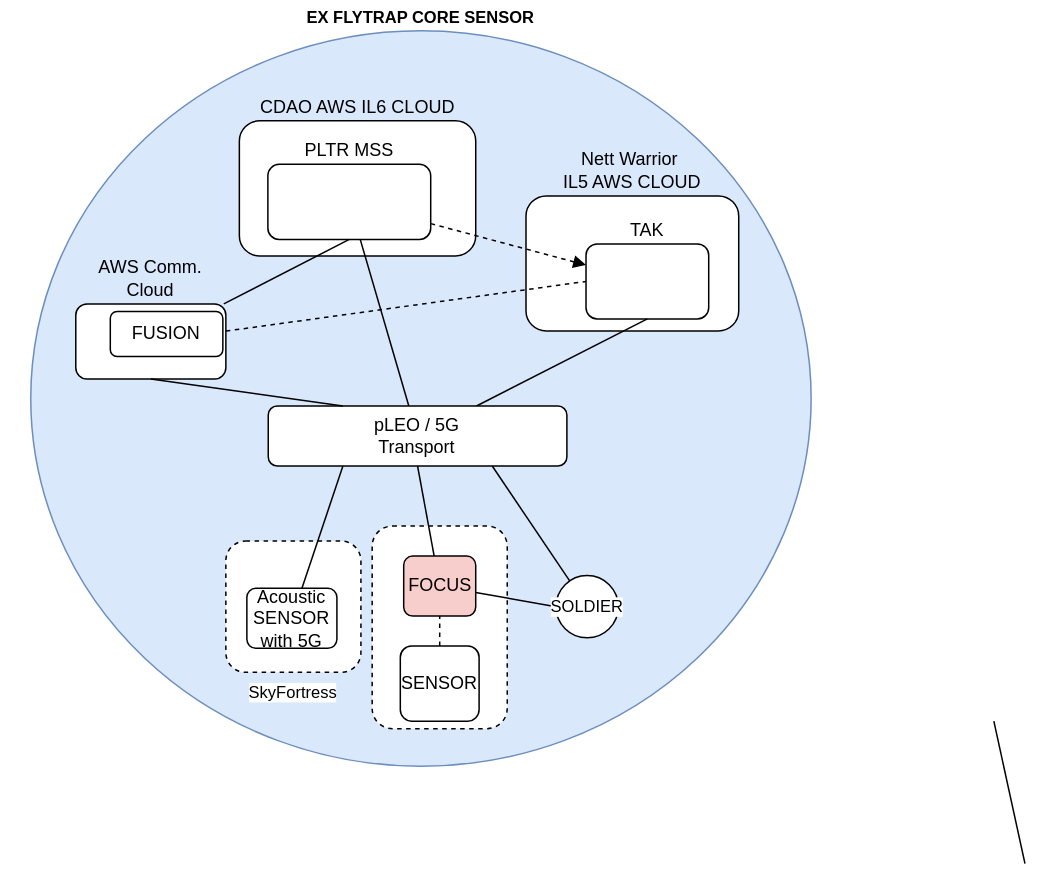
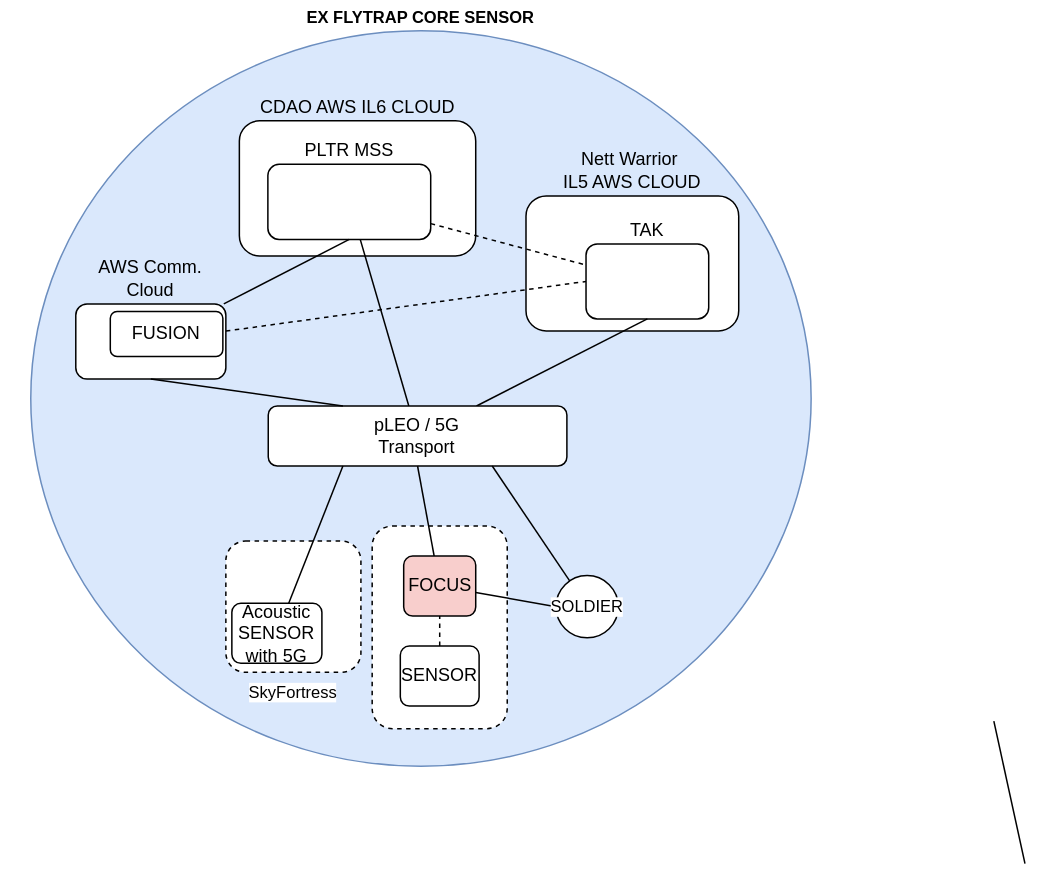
edge "PLTR MSS" -> "TAK": arrowhead block -> none
node "Acoustic SENSOR with 5G": moved (292, 618) -> (277, 633)
node "SENSOR": size 79x75 -> 79x60
